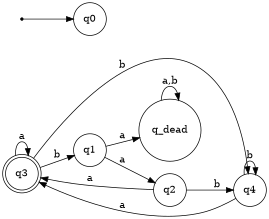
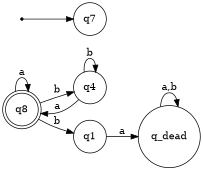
node "q0": label "q0" -> "q7"
node "q3": label "q3" -> "q8"
node "q2": removed
